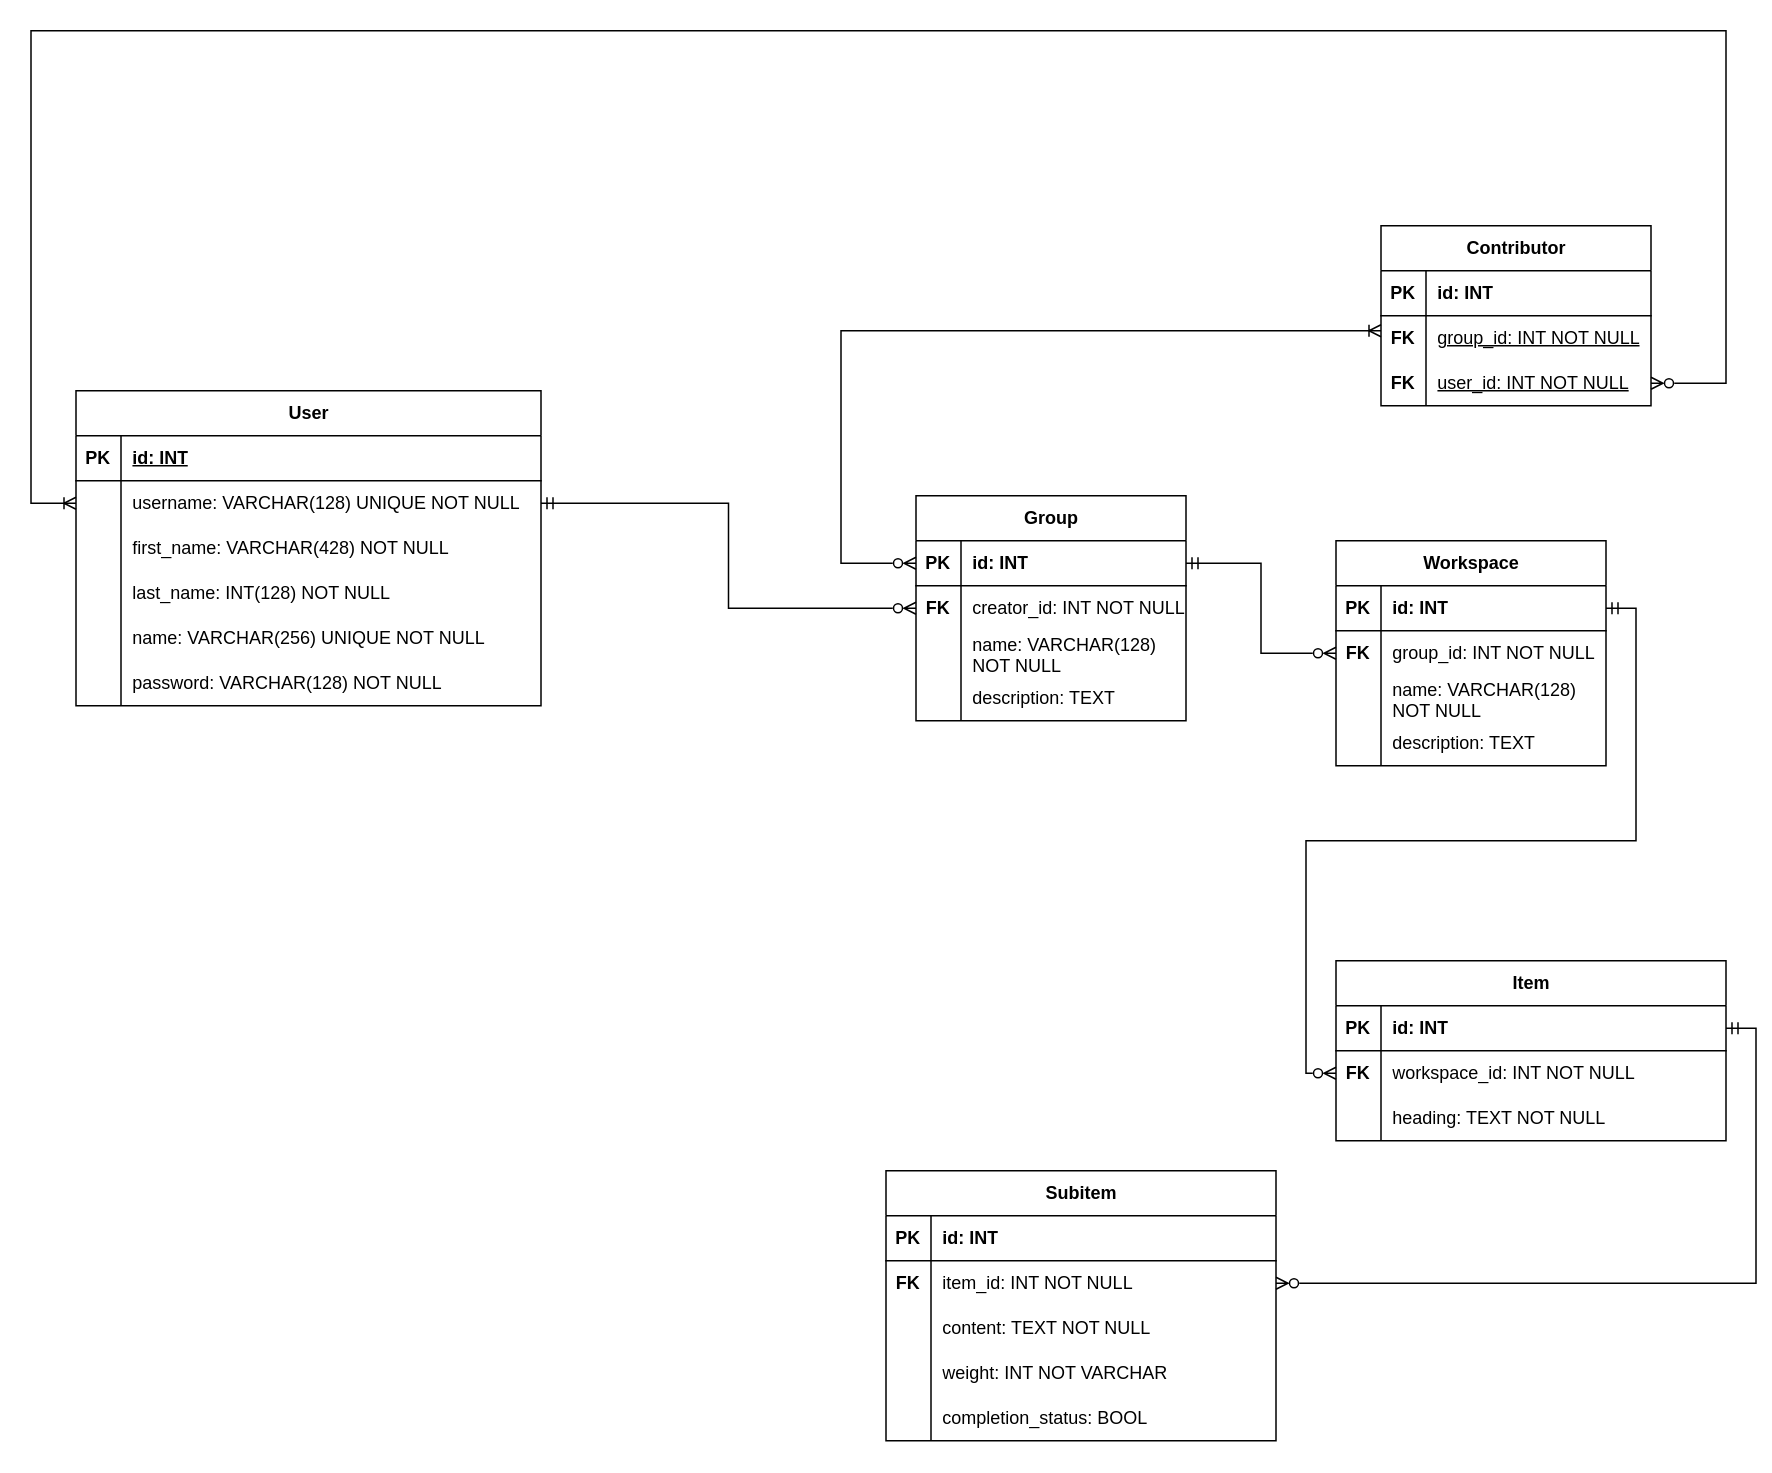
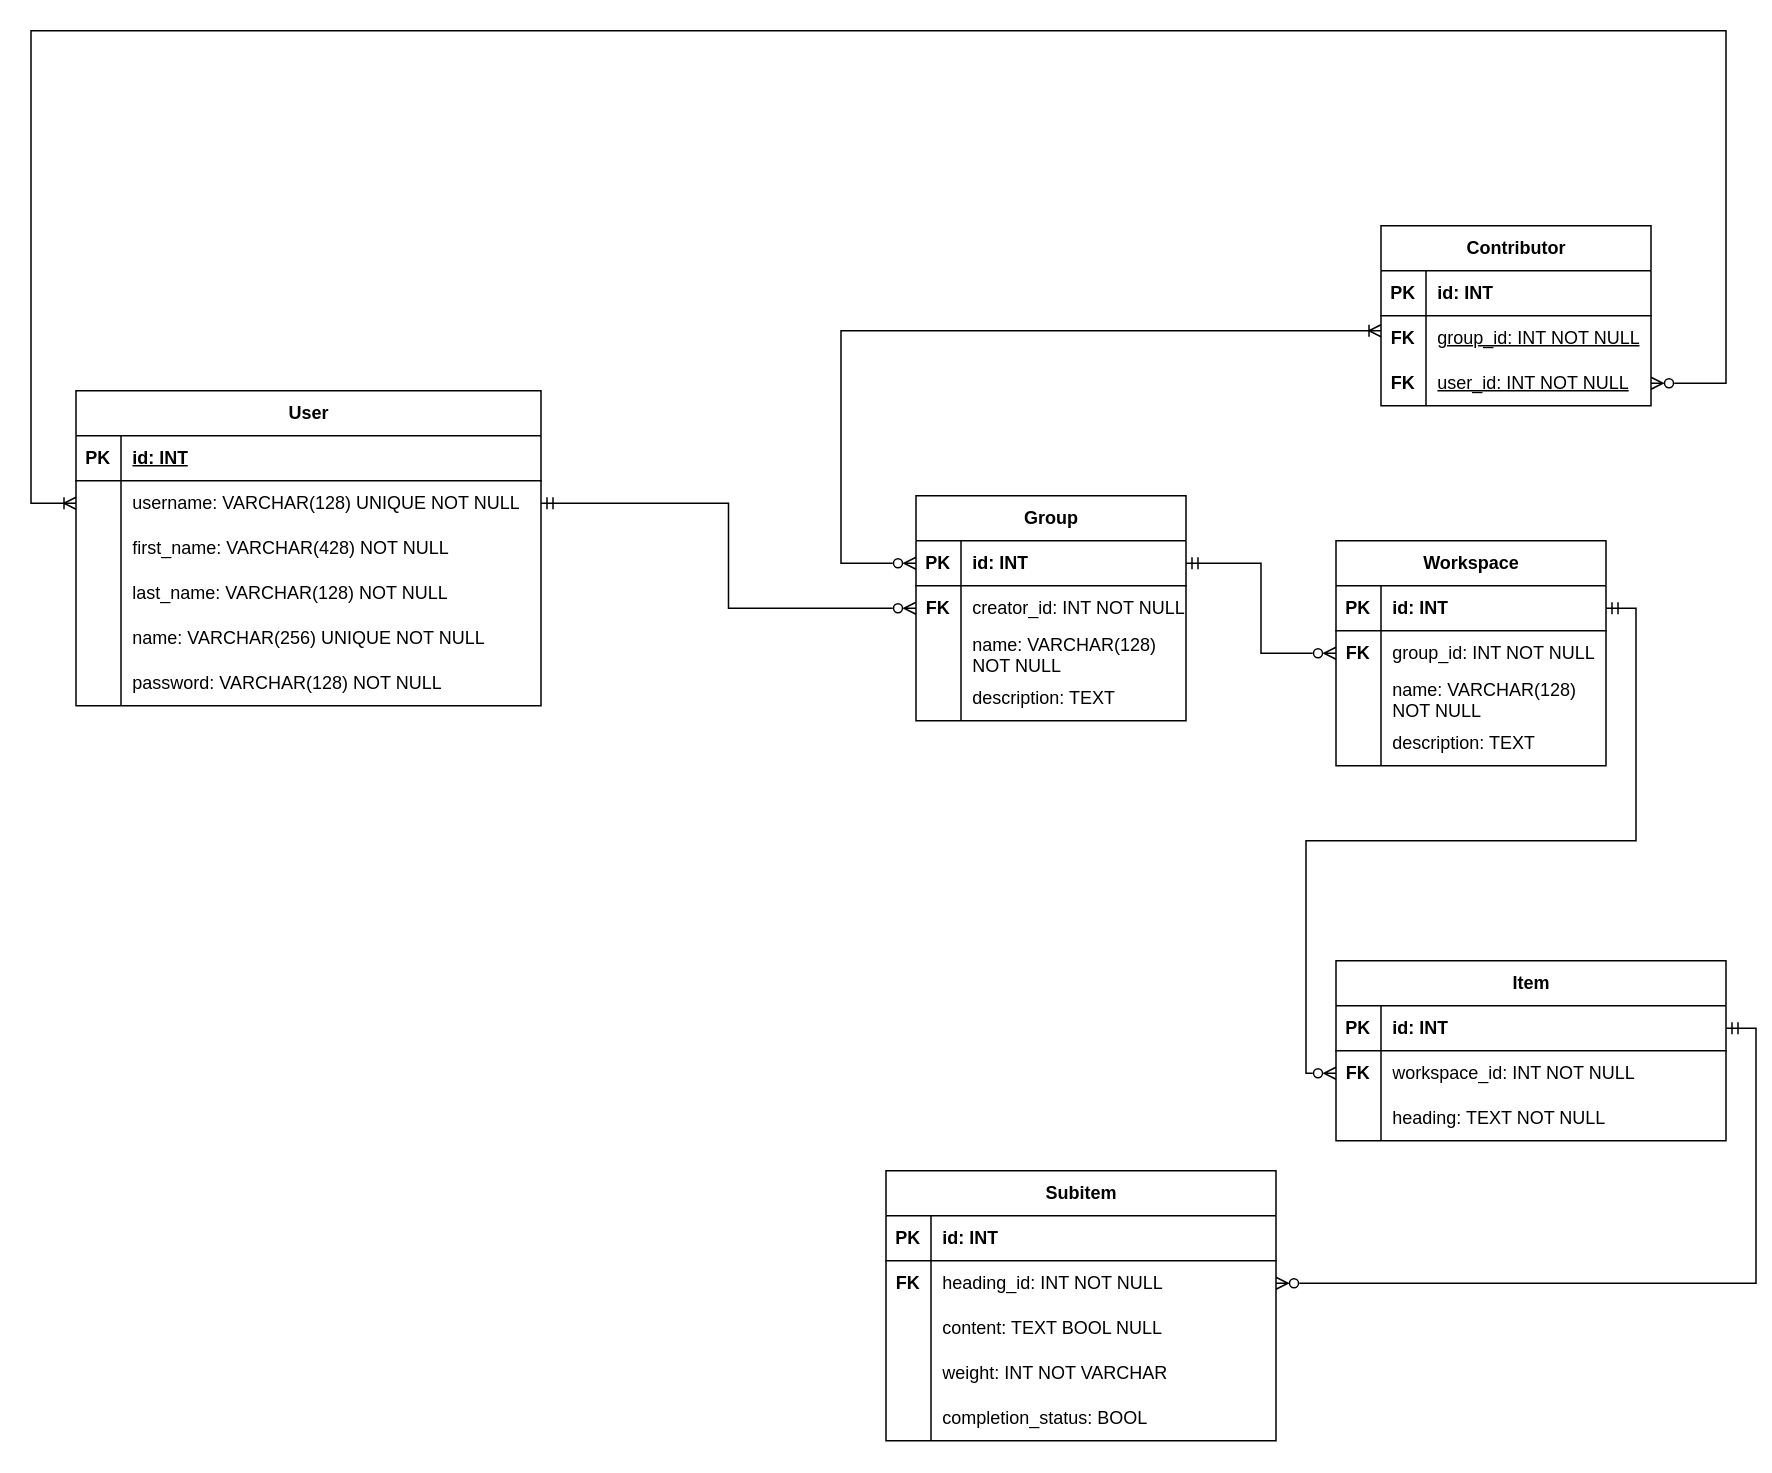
node "last_name: INT(128) NOT NULL": label "last_name: INT(128) NOT NULL" -> "last_name: VARCHAR(128) NOT NULL"
node "item_id: INT NOT NULL": label "item_id: INT NOT NULL" -> "heading_id: INT NOT NULL"
node "content: TEXT NOT NULL": label "content: TEXT NOT NULL" -> "content: TEXT BOOL NULL"
